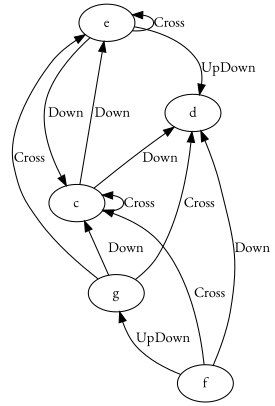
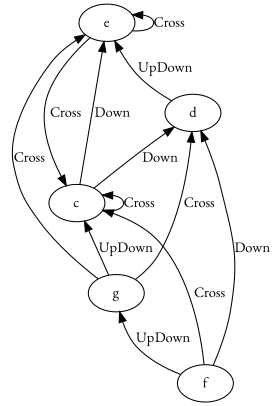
edge "e" -> "d": reversed
edge "e" -> "c": label "Down" -> "Cross"
edge "g" -> "c": label "Down" -> "UpDown"
